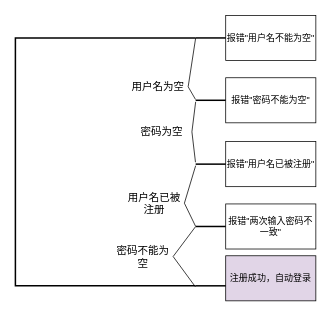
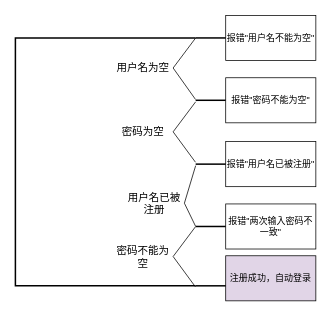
node "用户名为空": moved (158, 87) -> (143, 68)
node "密码为空": moved (162, 132) -> (143, 132)
